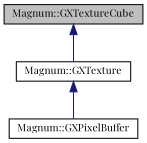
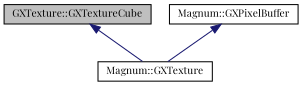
node "Magnum::GXTextureCube": label "Magnum::GXTextureCube" -> "GXTexture::GXTextureCube"
edge "Magnum::GXPixelBuffer" -> "Magnum::GXTexture": reversed
